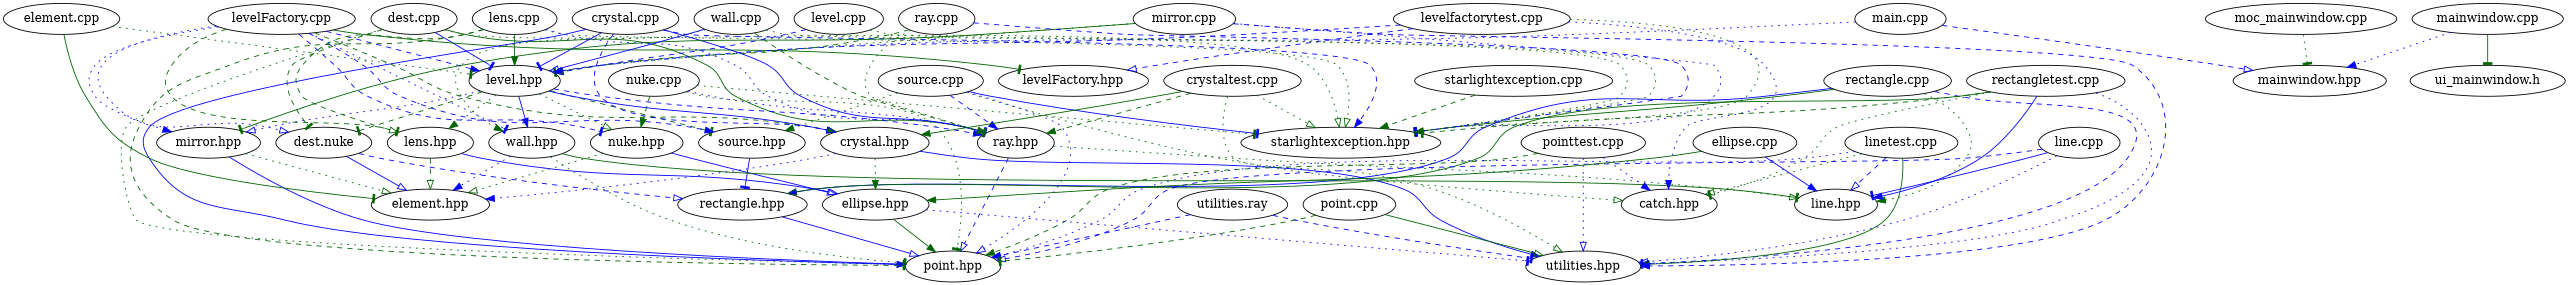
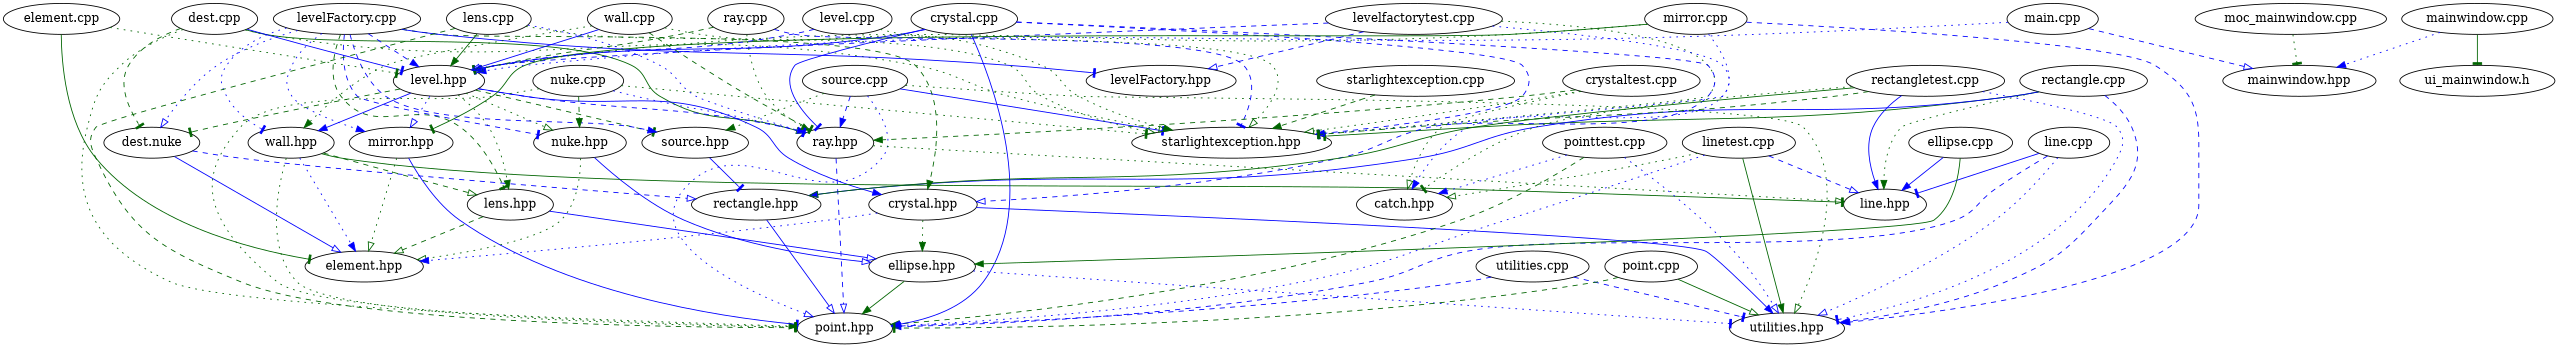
edge "levelFactory.cpp" -> "levelFactory.hpp": color darkgreen -> blue
edge "lens.cpp" -> "lens.hpp": now "wall.hpp" -> "lens.hpp"
edge "crystaltest.cpp" -> "crystal.hpp": removed
node "utilities.ray": label "utilities.ray" -> "utilities.cpp"
